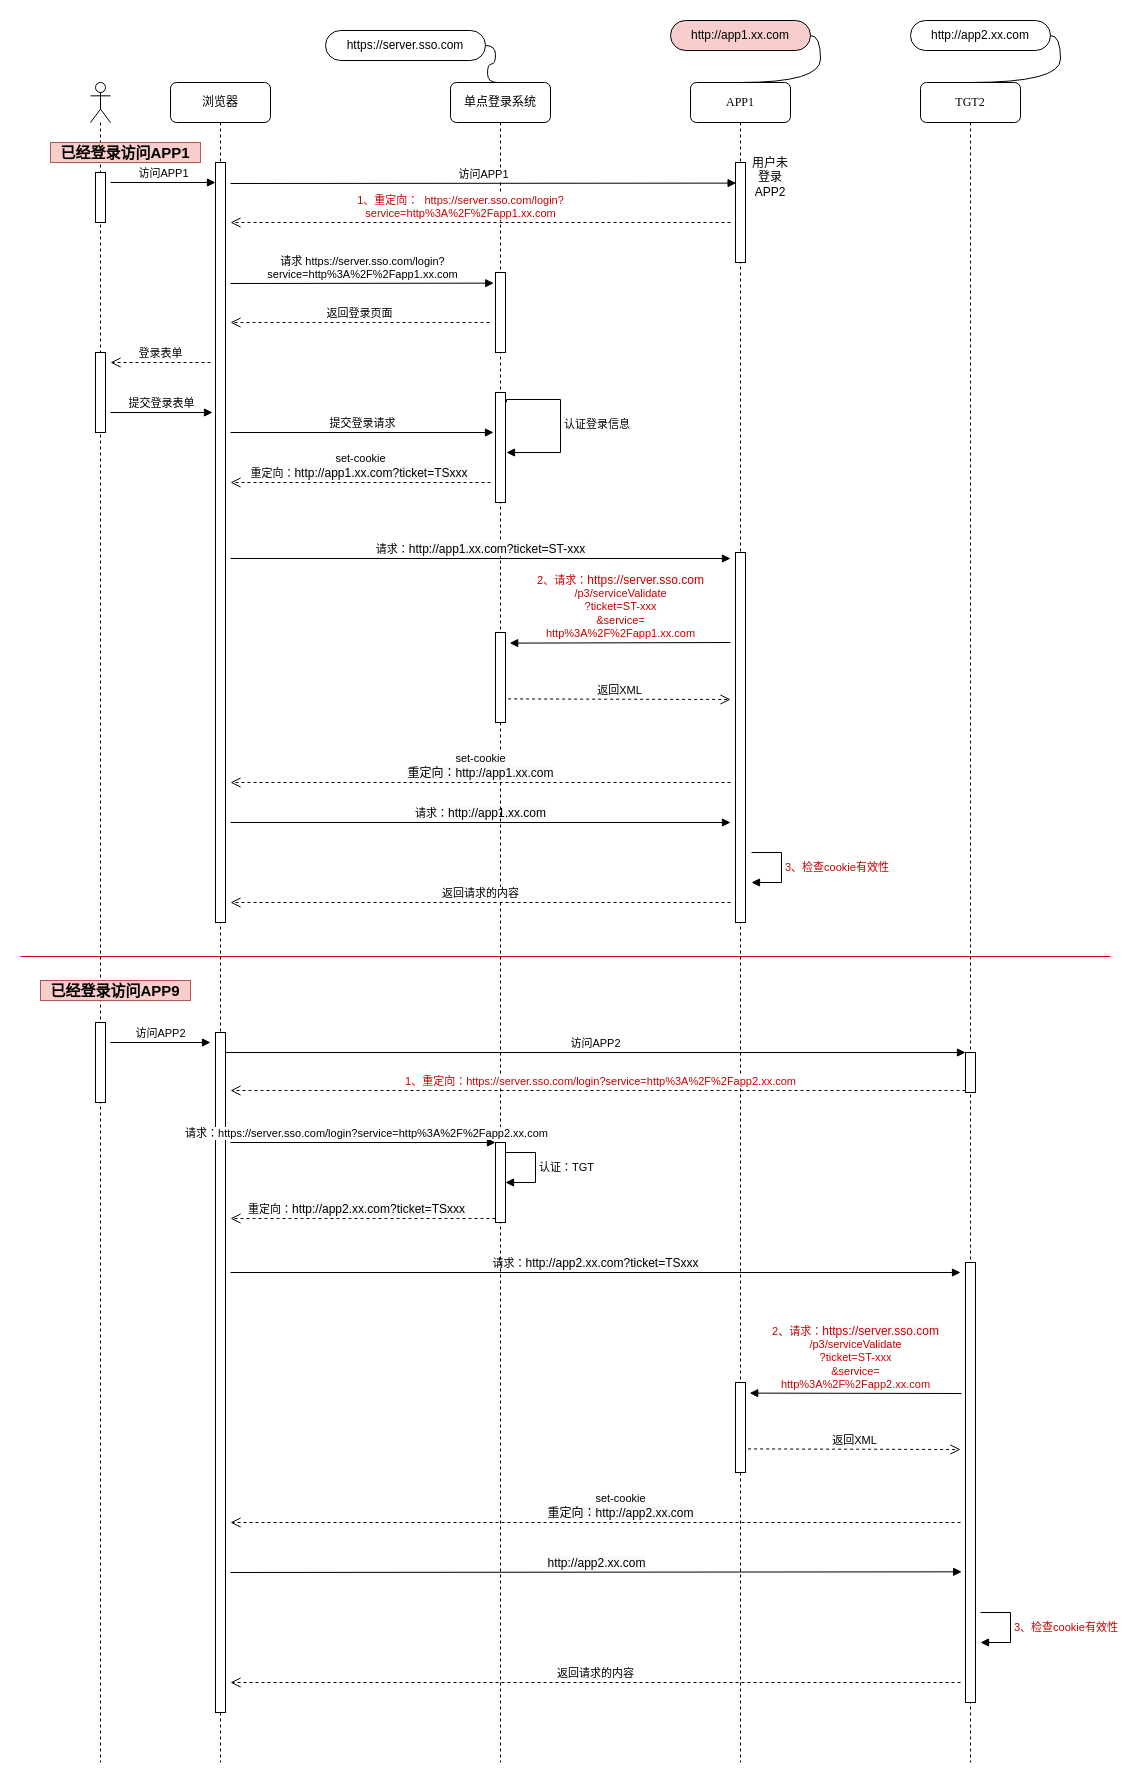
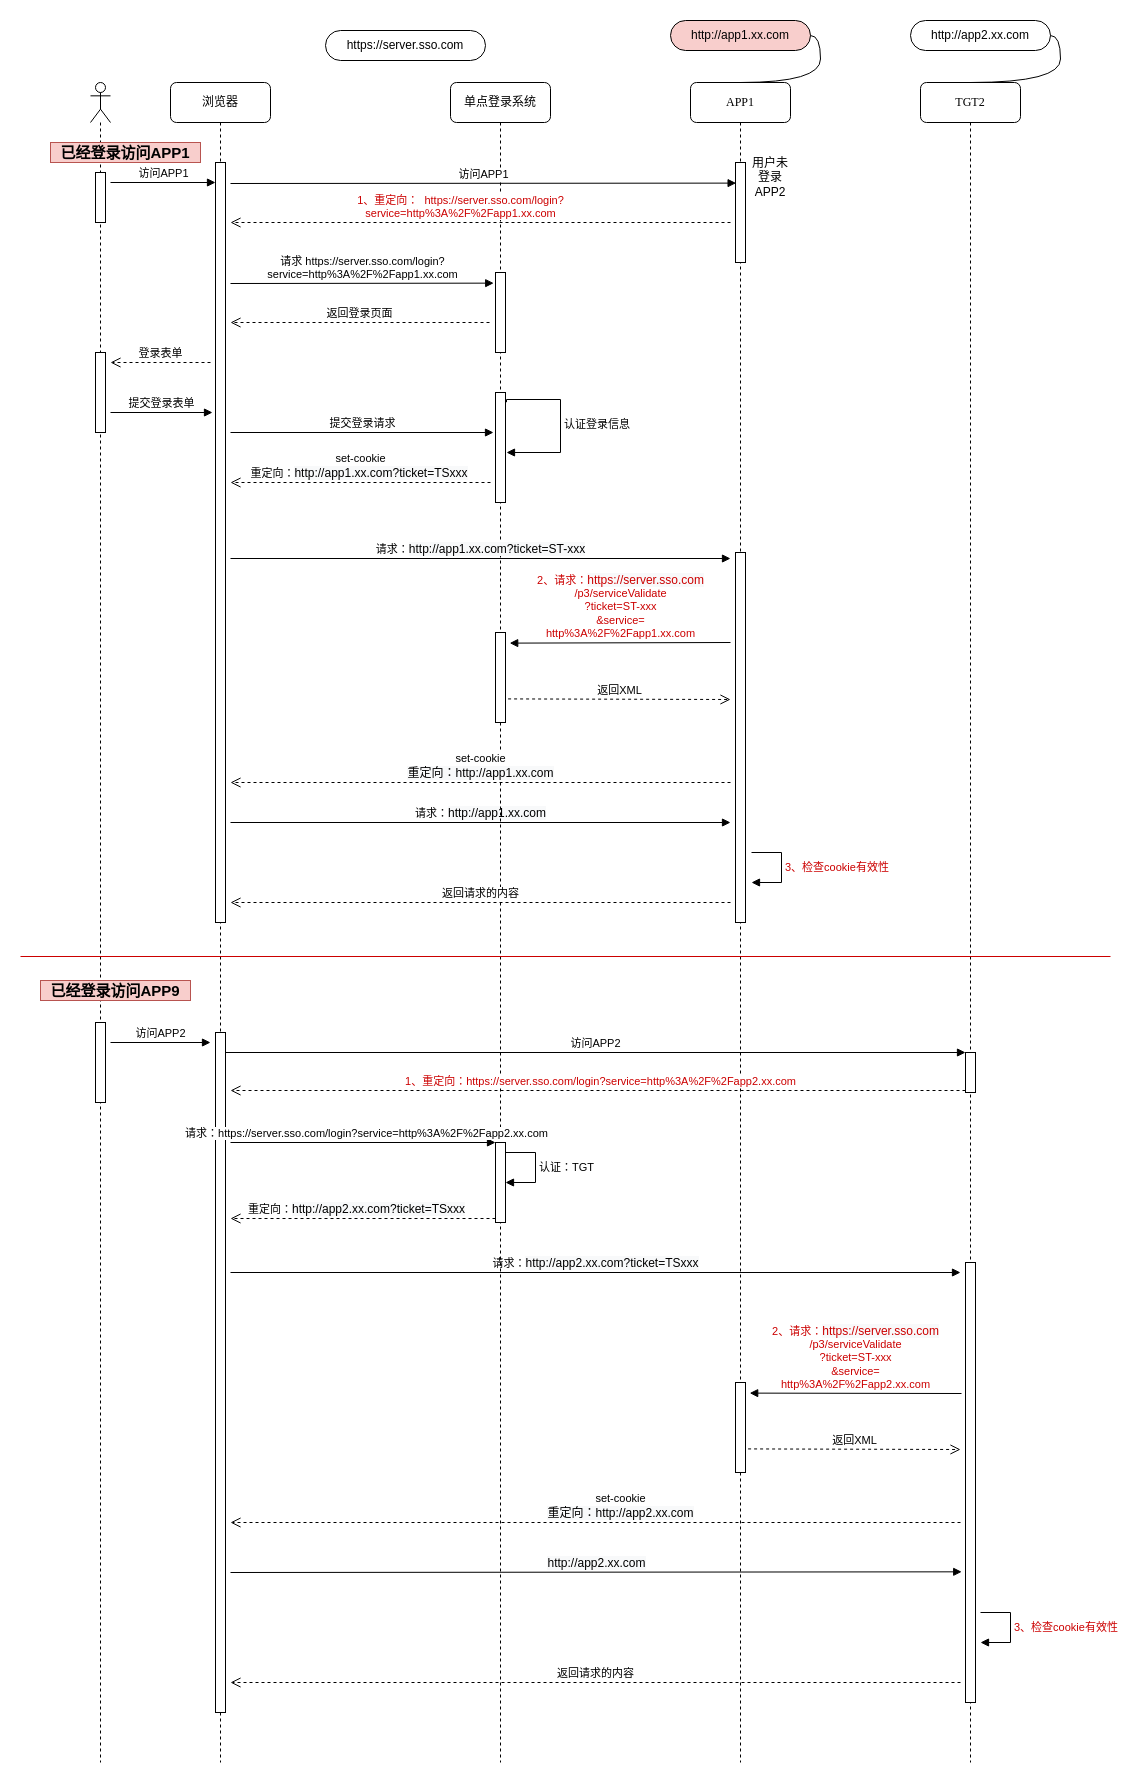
edge "https://server.sso.com" -- "单点登录系统": removed
